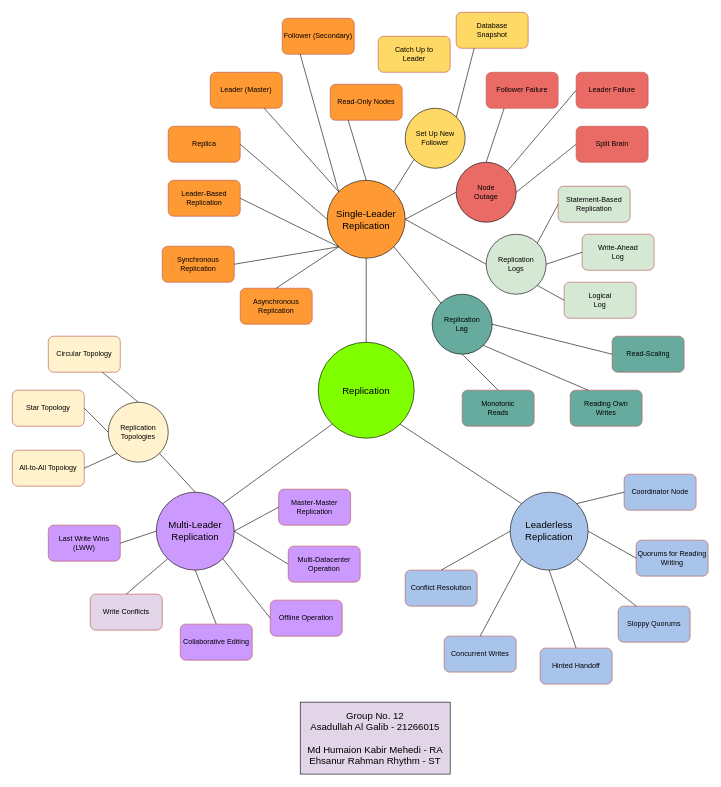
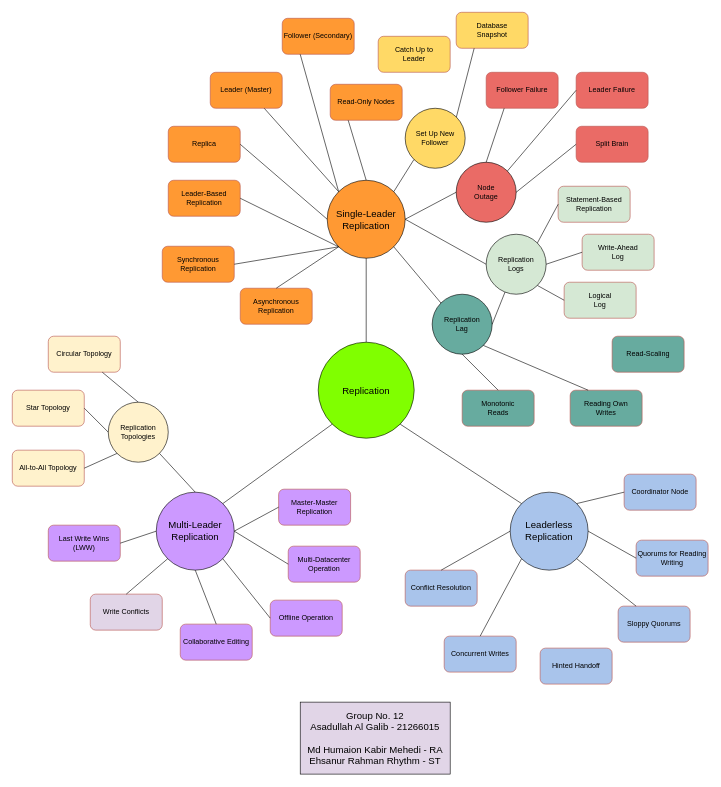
edge "Replication Lag" -- "Read-Scaling": now "Replication Lag" -- "Replication Logs"
edge "Leaderless Replication" -- "Hinted Handoff": removed
